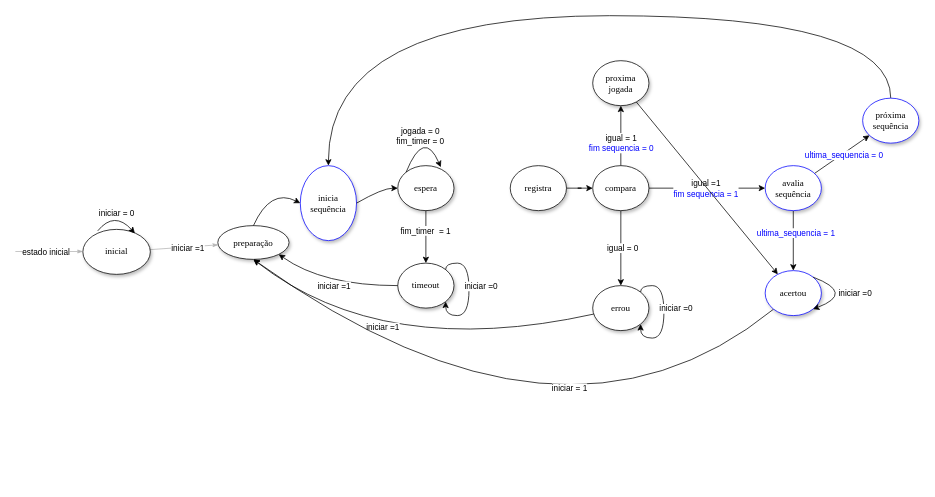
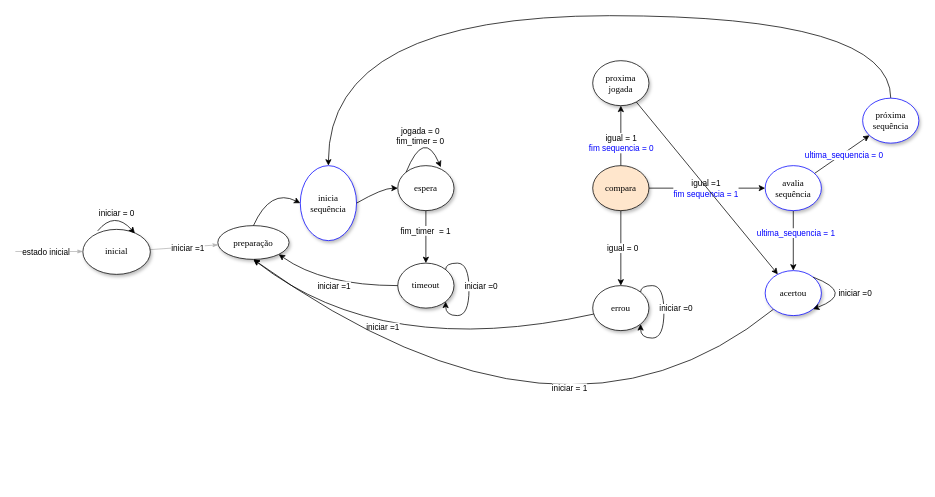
node "registra": removed
edge "registra" -> "compara": removed
node "compara": fillcolor #ffffff -> #ffe6cc
